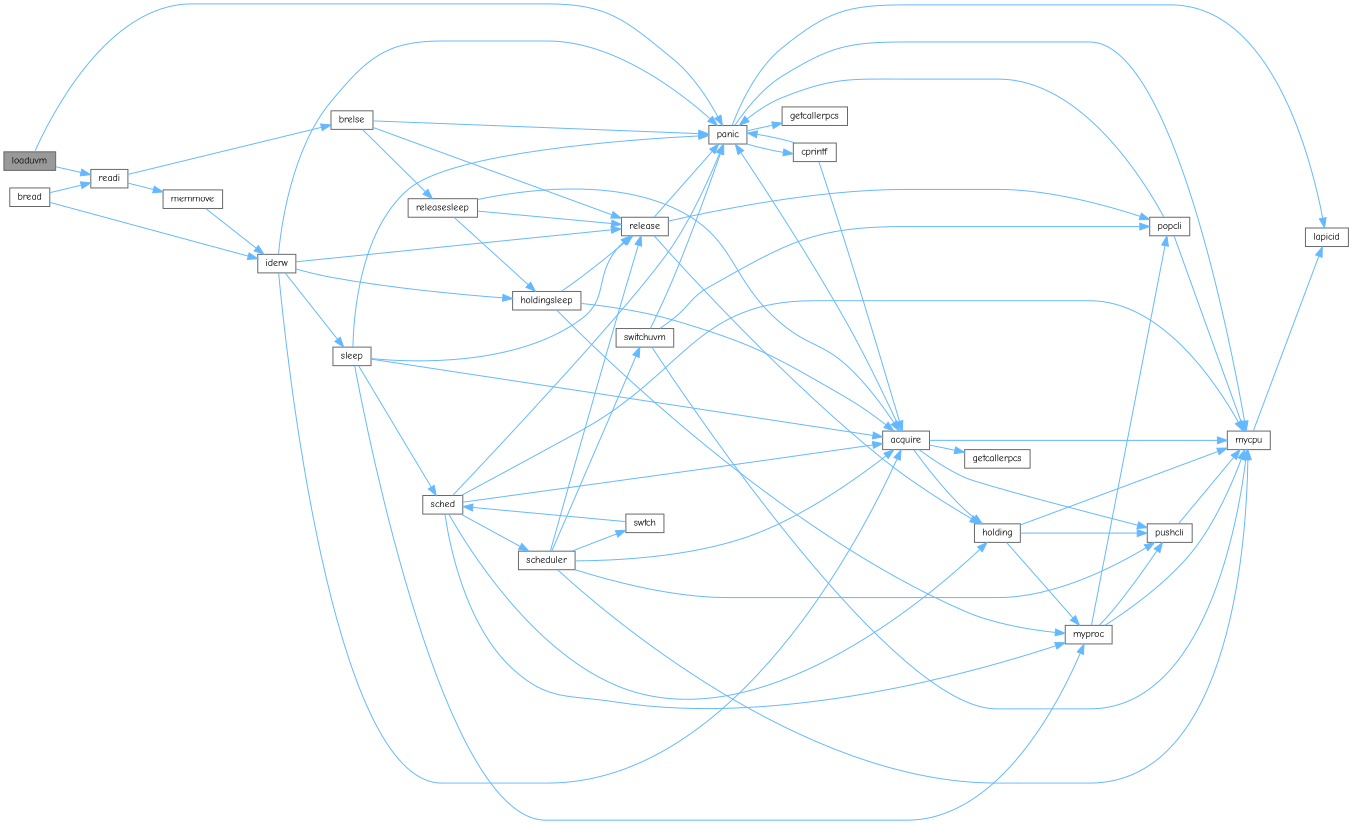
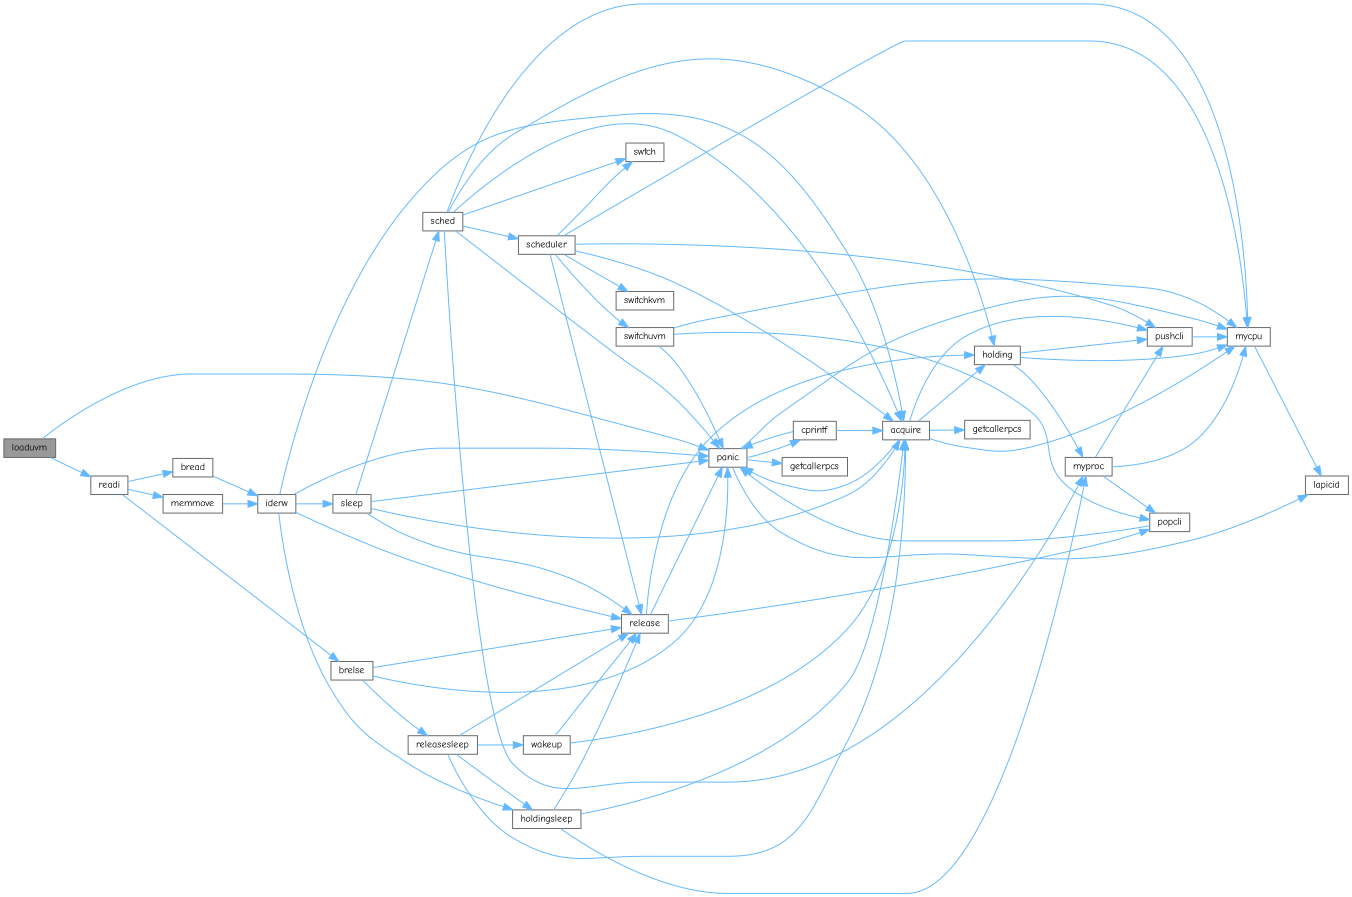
edge "bread" -> "readi": reversed
node "switchkvm": added
edge "popcli" -> "mycpu": removed
edge "swtch" -> "sched": reversed
node "wakeup": added
edge "sleep" -> "myproc": removed
